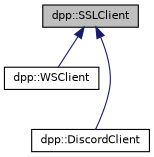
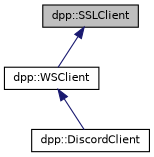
edge "dpp::DiscordClient" -> "dpp::SSLClient": now "dpp::DiscordClient" -> "dpp::WSClient"
